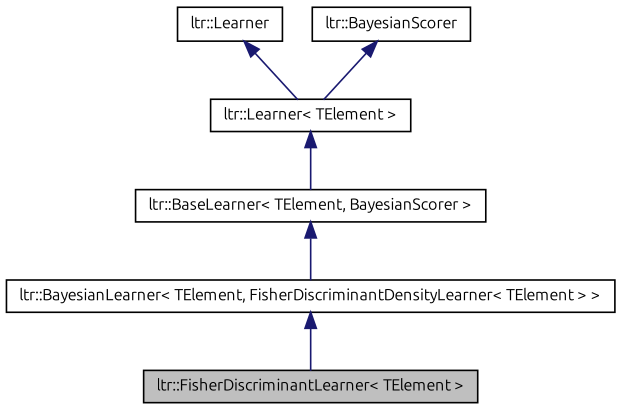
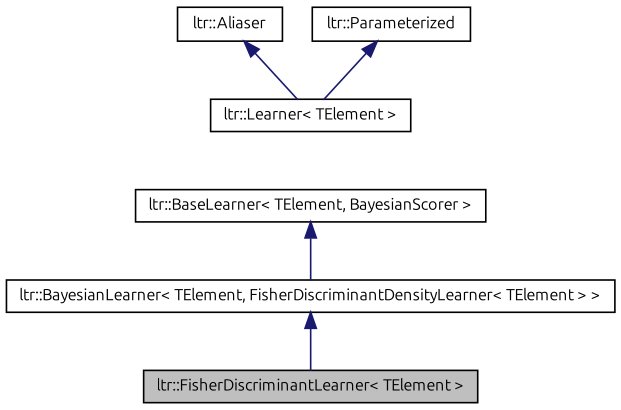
node "ltr::Learner": label "ltr::Learner" -> "ltr::Aliaser"
node "ltr::BayesianScorer": label "ltr::BayesianScorer" -> "ltr::Parameterized"
edge "ltr::BaseLearner< TElement, BayesianScorer >" -> "ltr::Learner< TElement >": removed
